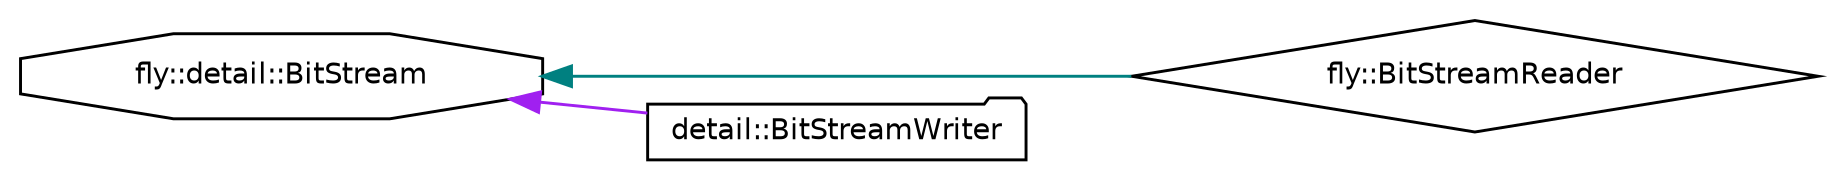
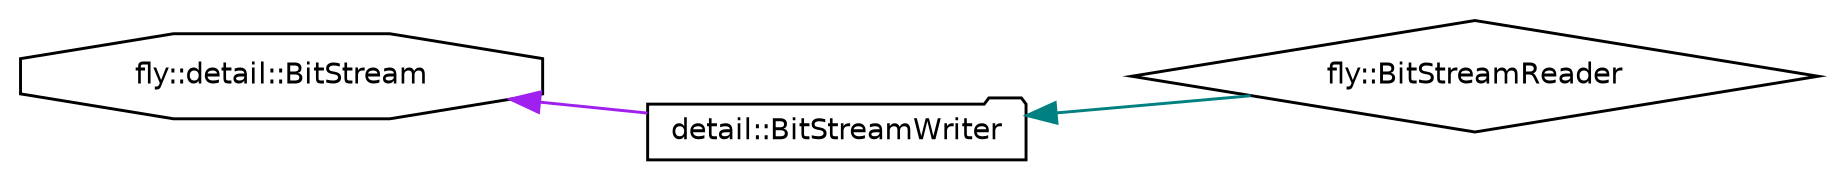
edge "fly::BitStreamReader" -> "fly::detail::BitStream": now "fly::BitStreamReader" -> "detail::BitStreamWriter"
